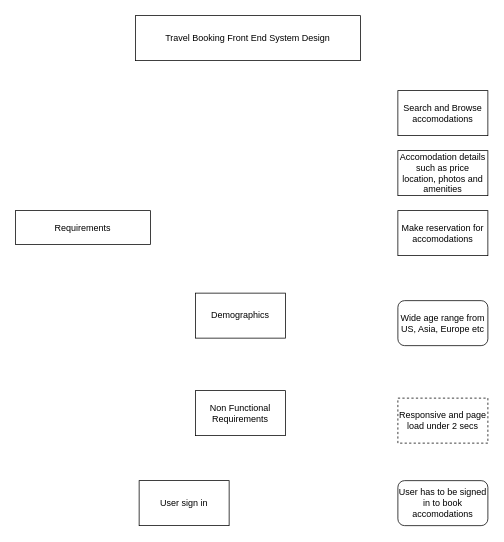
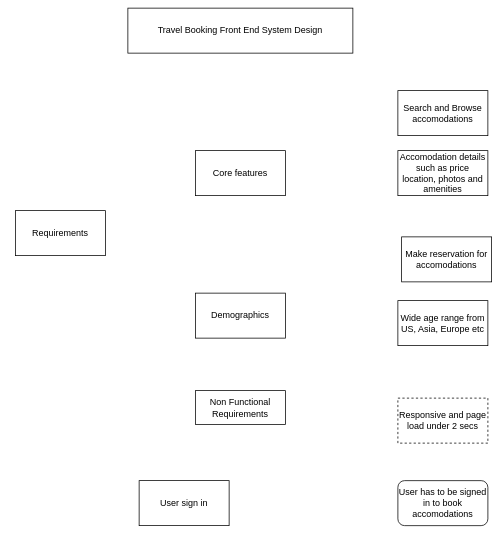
node "Travel Booking Front End System Design": moved (248, 38) -> (240, 30)
node "Core features": added
node "Requirements": size 135x34 -> 90x45
node "Make reservation for accomodations": moved (443, 233) -> (447, 259)
node "Wide age range from US, Asia, Europe etc": shape rounded rectangle -> rectangle
node "Non Functional Requirements": size 90x45 -> 90x34
